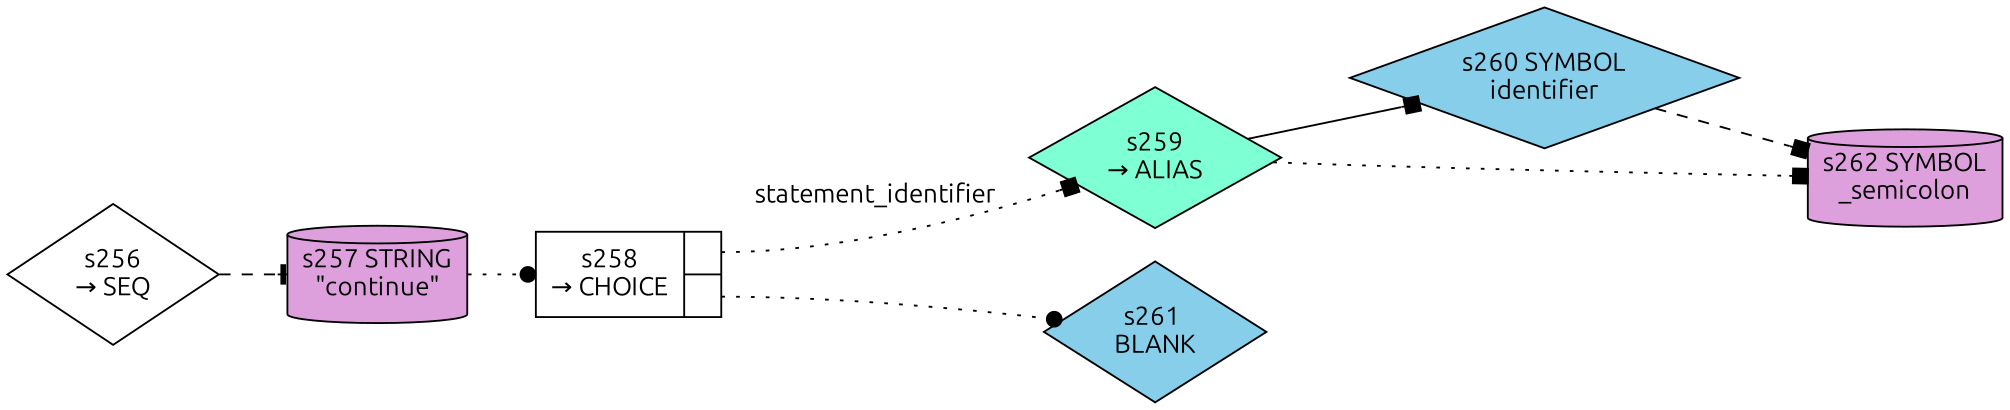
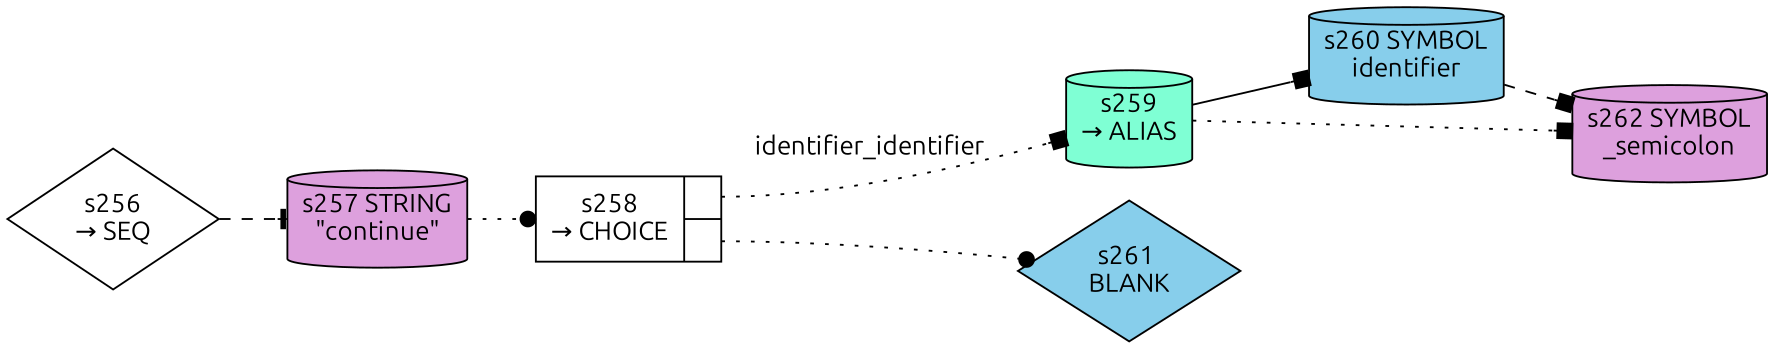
node "s260 SYMBOL identifier": shape diamond -> cylinder
node "s259 → ALIAS": shape diamond -> cylinder
edge "s258" -> "s259 → ALIAS": label "statement_identifier" -> "identifier_identifier"
